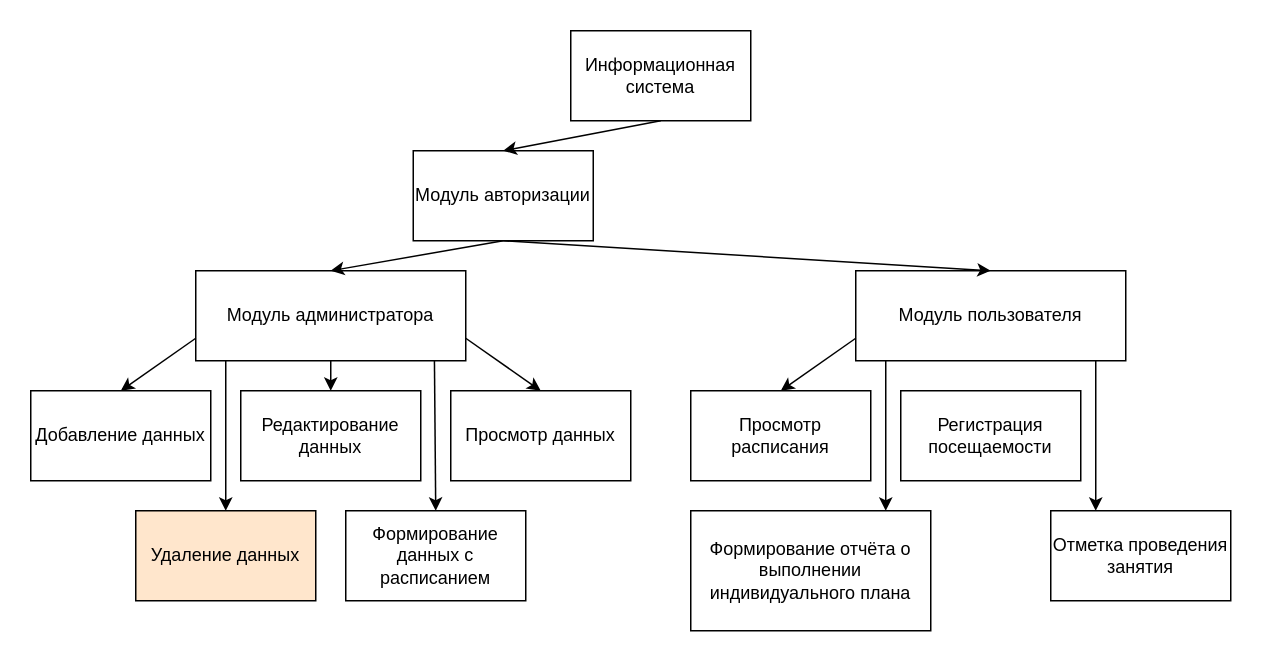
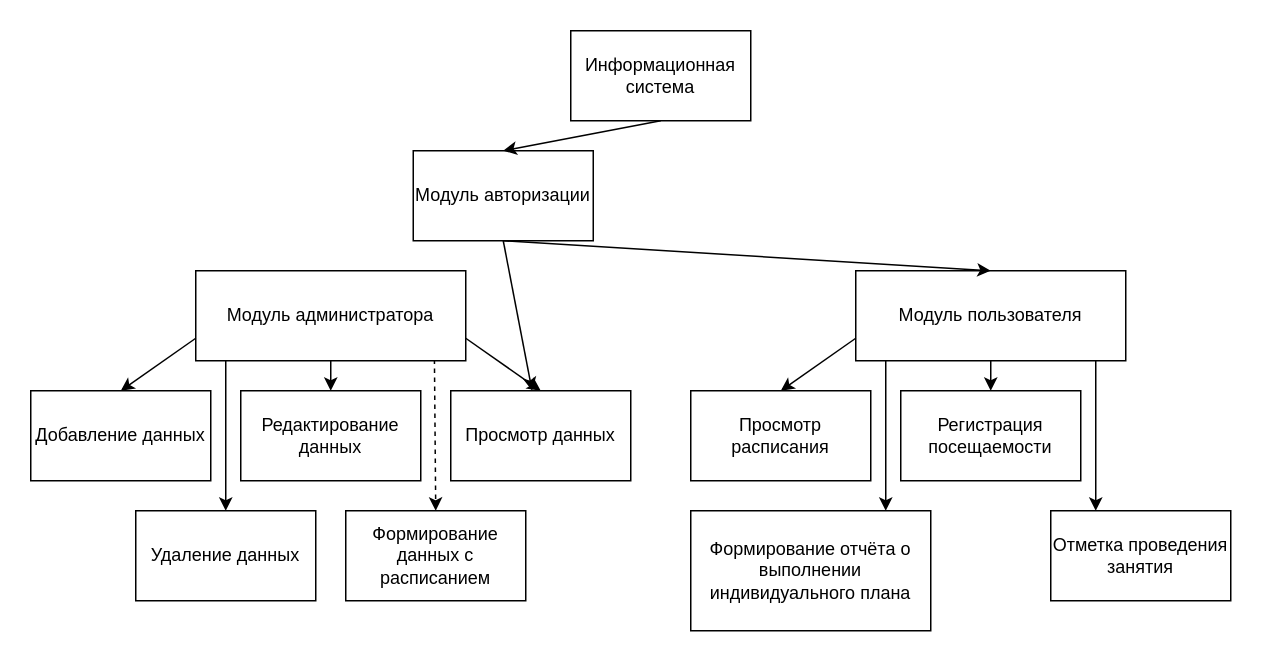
edge "Модуль авторизации" -> "Модуль администратора": now "Модуль авторизации" -> "Просмотр данных"
edge "Модуль пользователя" -> "Регистрация посещаемости": added
edge "Модуль администратора" -> "Формирование данных с расписанием": style solid -> dashed
node "Удаление данных": fillcolor #ffe6cc -> #ffffff
